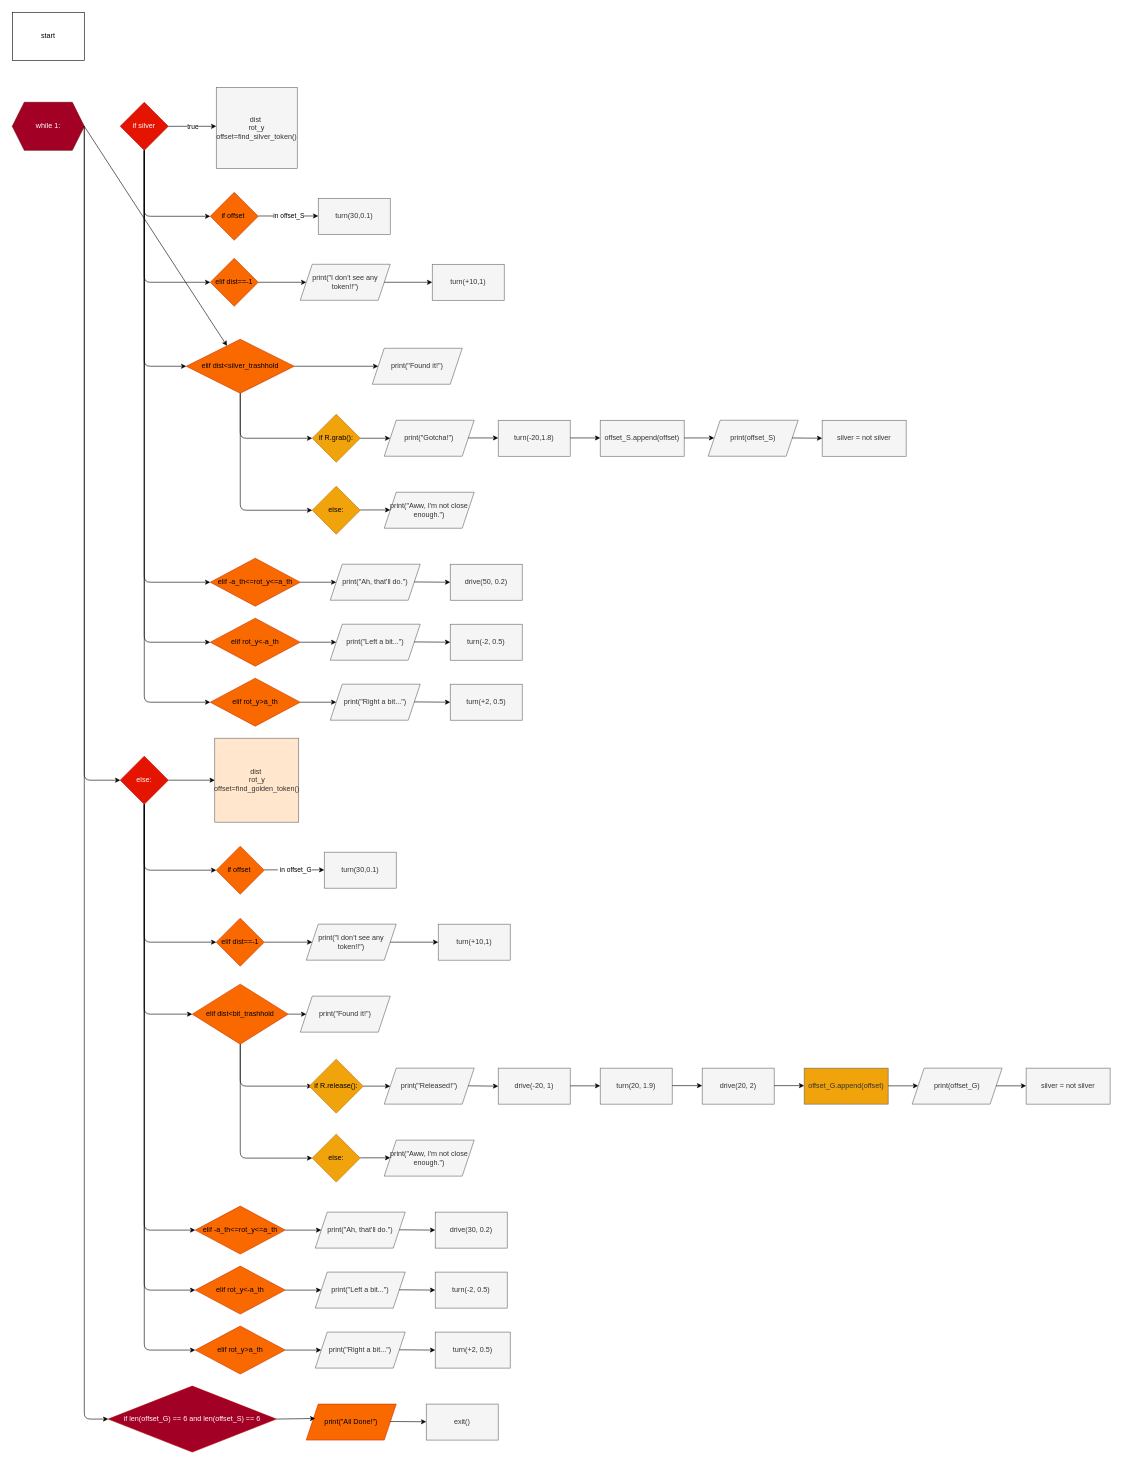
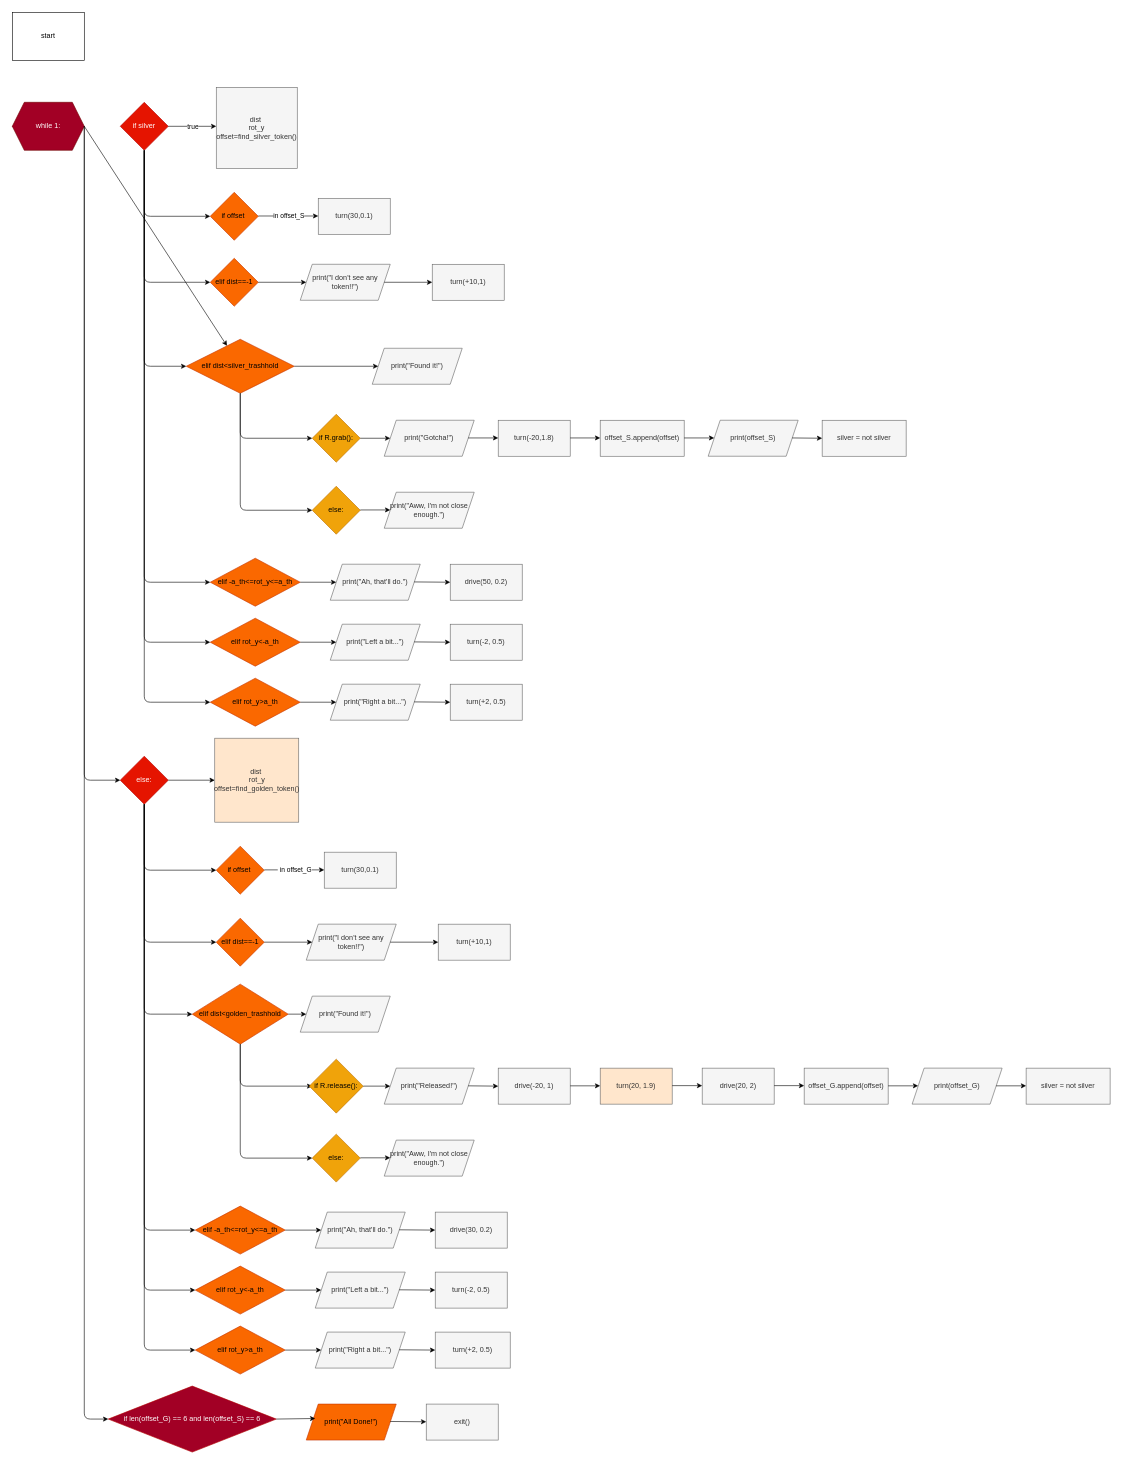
node "elif dist<bit_trashhold": label "elif dist<bit_trashhold" -> "elif dist<golden_trashhold"
node "turn(20, 1.9)": fillcolor #f5f5f5 -> #ffe6cc
node "offset_G.append(offset)": fillcolor #f0a30a -> #f5f5f5
